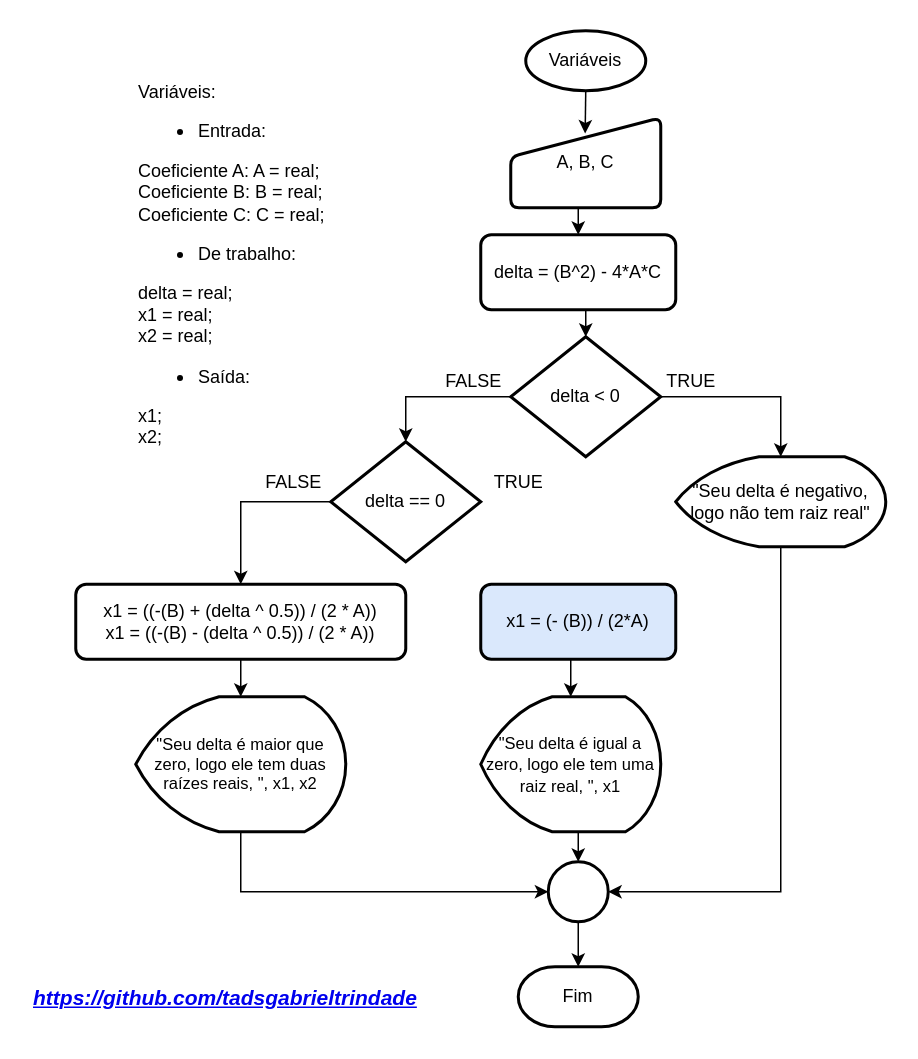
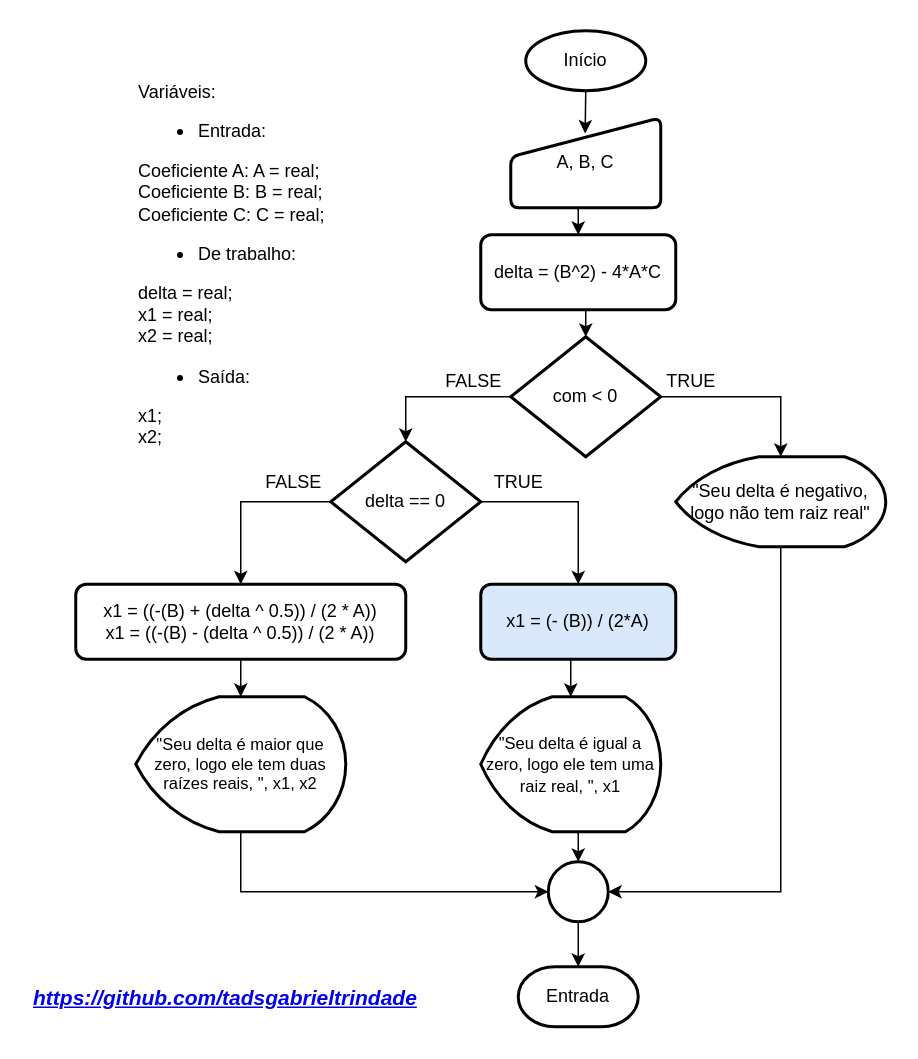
node "Variáveis": label "Variáveis" -> "Início"
node "delta < 0": label "delta < 0" -> "com < 0"
edge "delta == 0" -> "x1 = (- (B)) / (2*A)": added
node "Fim": label "Fim" -> "Entrada"
